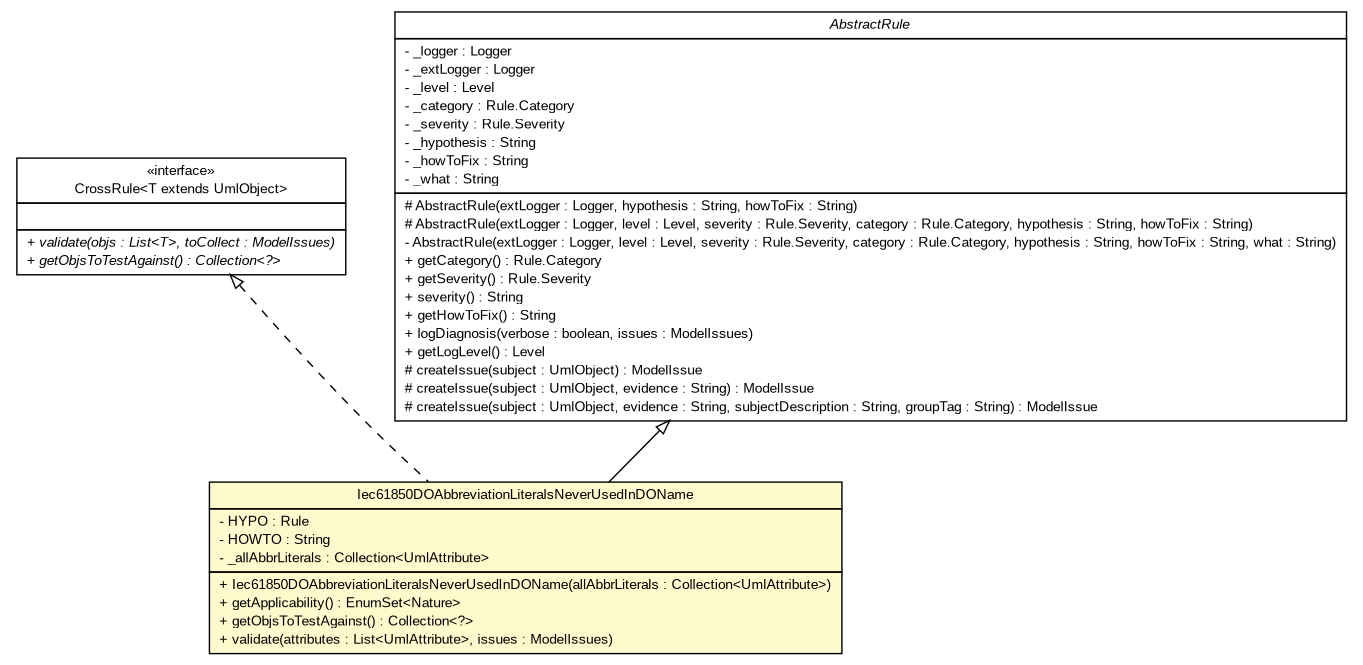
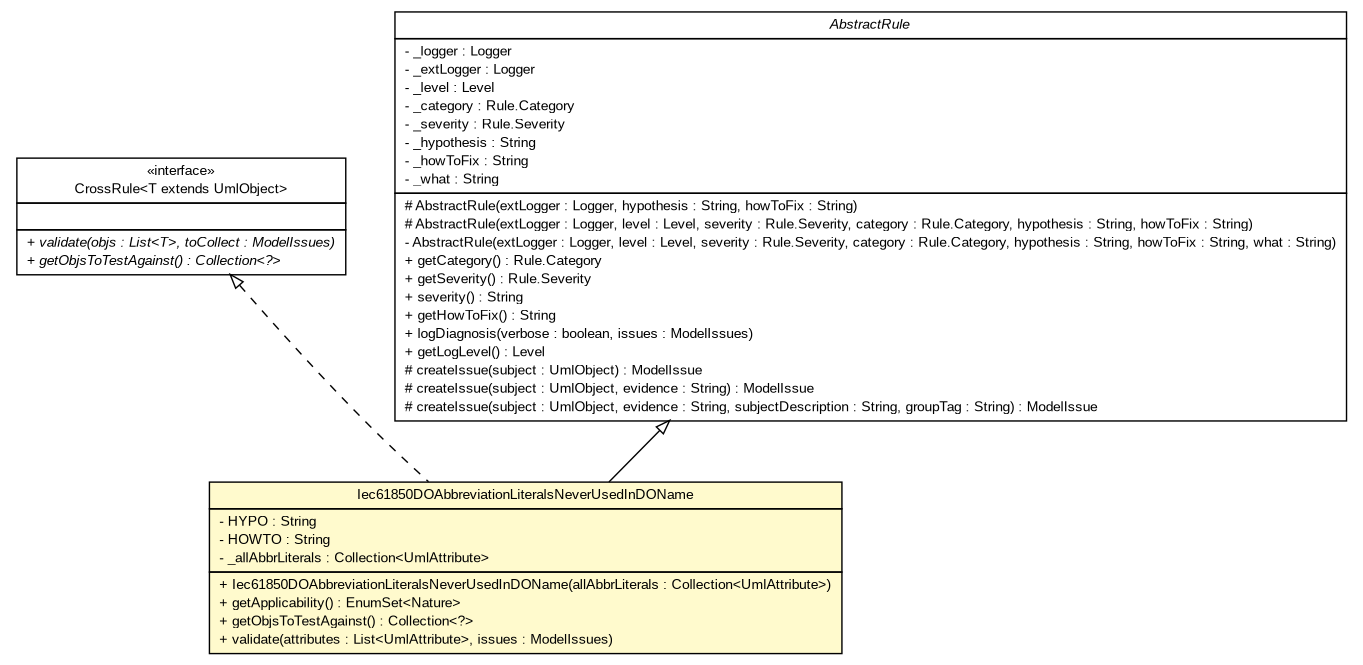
node "Iec61850DOAbbreviationLiteralsNeverUsedInDOName": text "- HYPO : Rule" -> "- HYPO : String"
